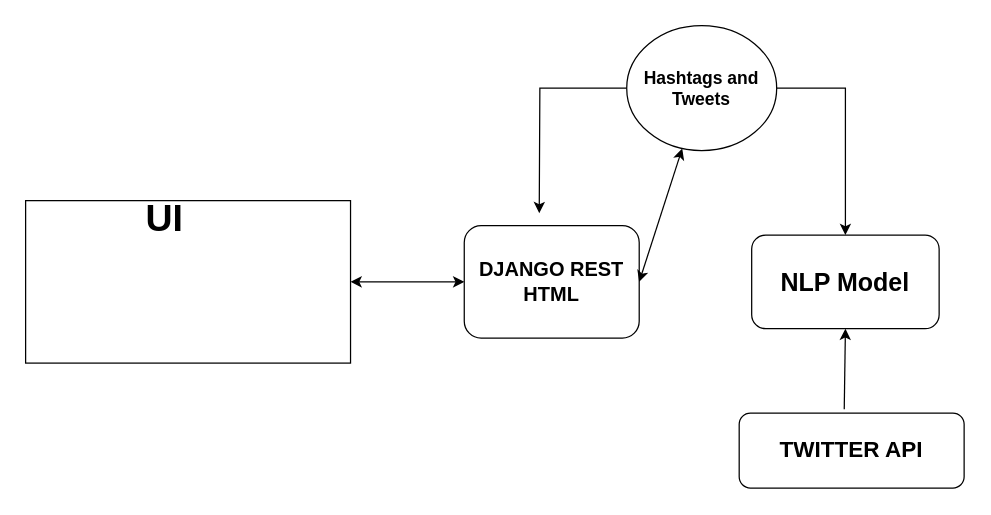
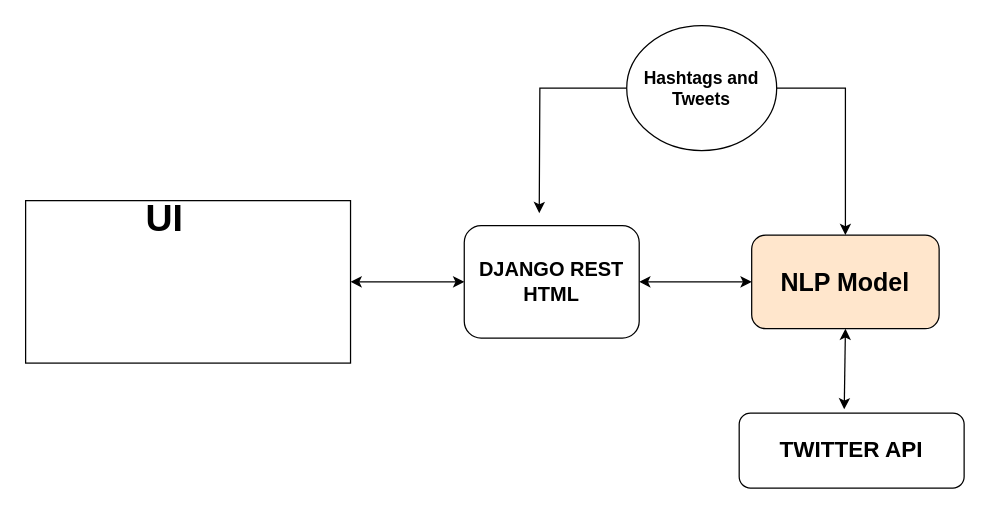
edge "Hashtags and Tweets" -- "DJANGO REST HTML": now "NLP Model" -- "DJANGO REST HTML"
node "NLP Model": fillcolor #ffffff -> #ffe6cc
edge "TWITTER API" -> "NLP Model": arrowhead none -> classic
